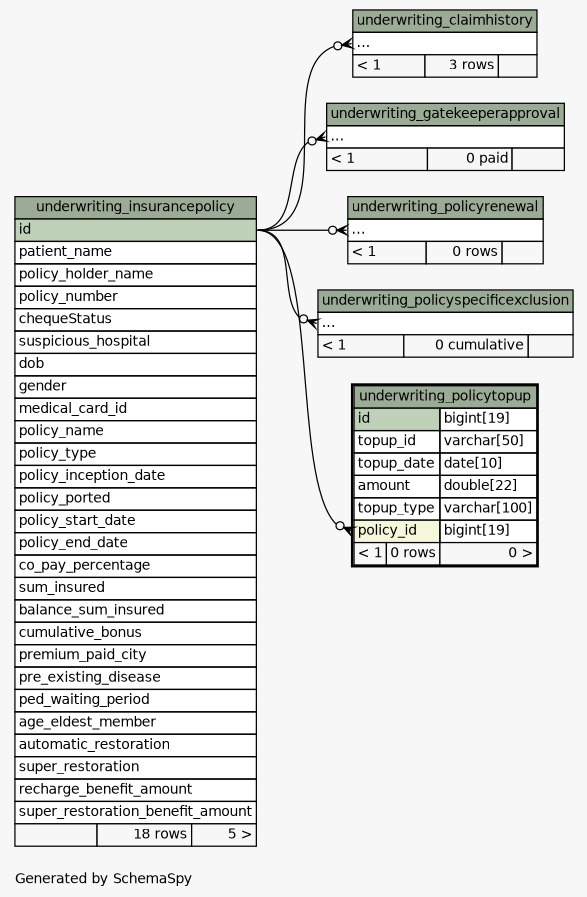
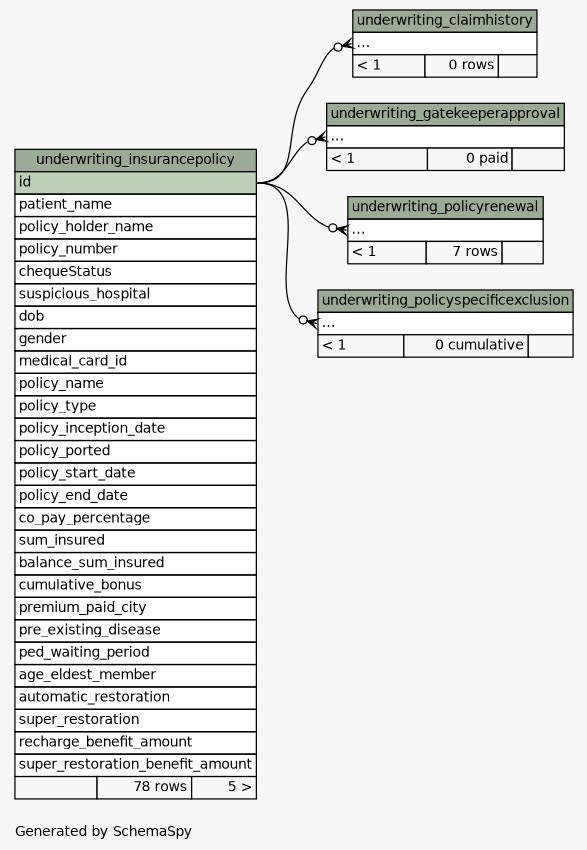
node "underwriting_claimhistory": text "3 rows" -> "0 rows"
node "underwriting_policyrenewal": text "0 rows" -> "7 rows"
node "underwriting_policytopup": removed
node "underwriting_insurancepolicy": text "18 rows" -> "78 rows"
